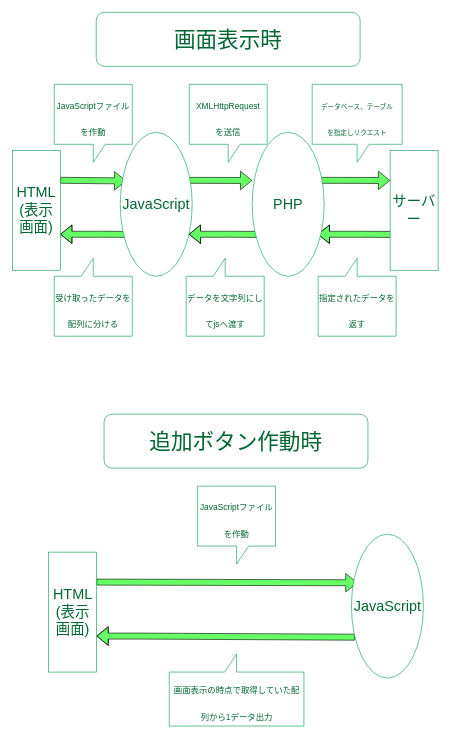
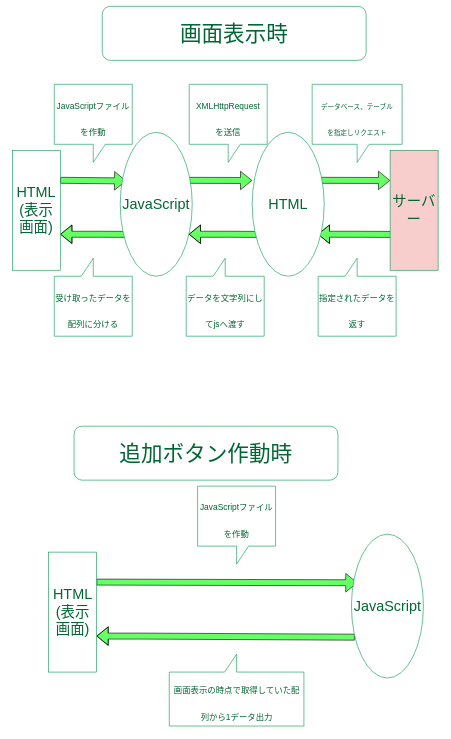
node "画面表示時": moved (228, 39) -> (234, 33)
node "PHP": label "PHP" -> "HTML"
node "サーバー": fillcolor #ffffff -> #f8cecc
node "追加ボタン作動時": moved (236, 441) -> (206, 453)
